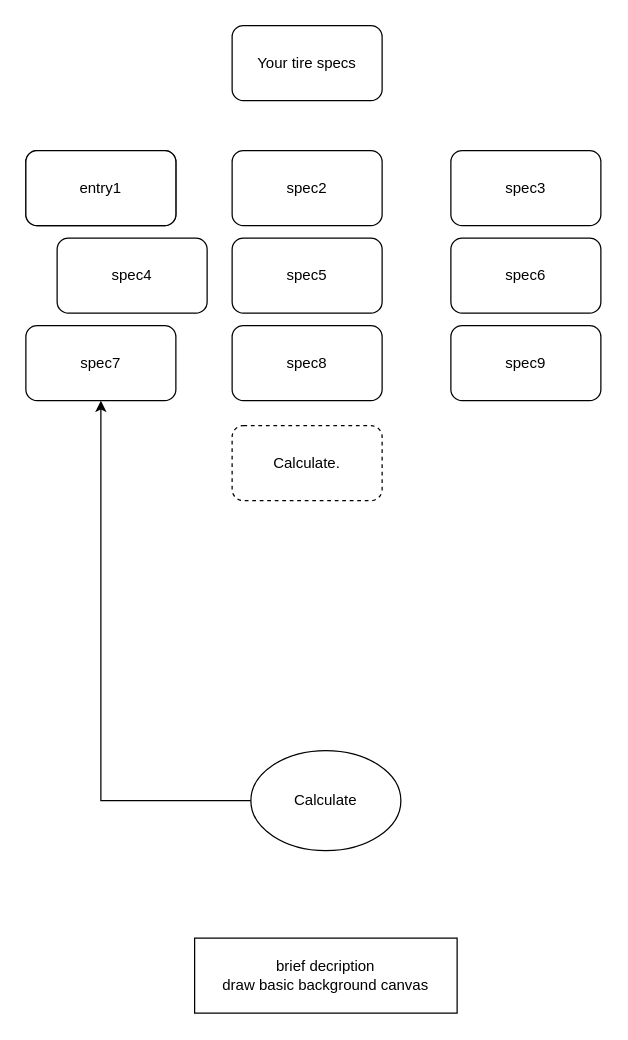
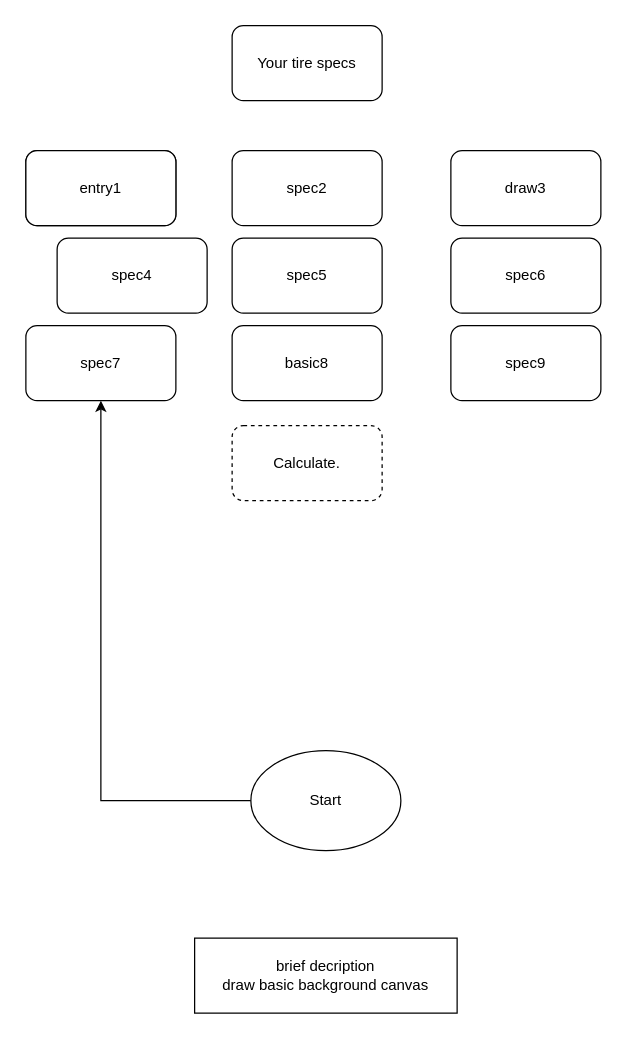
node "spec3": label "spec3" -> "draw3"
node "spec8": label "spec8" -> "basic8"
node "Calculate": label "Calculate" -> "Start"
